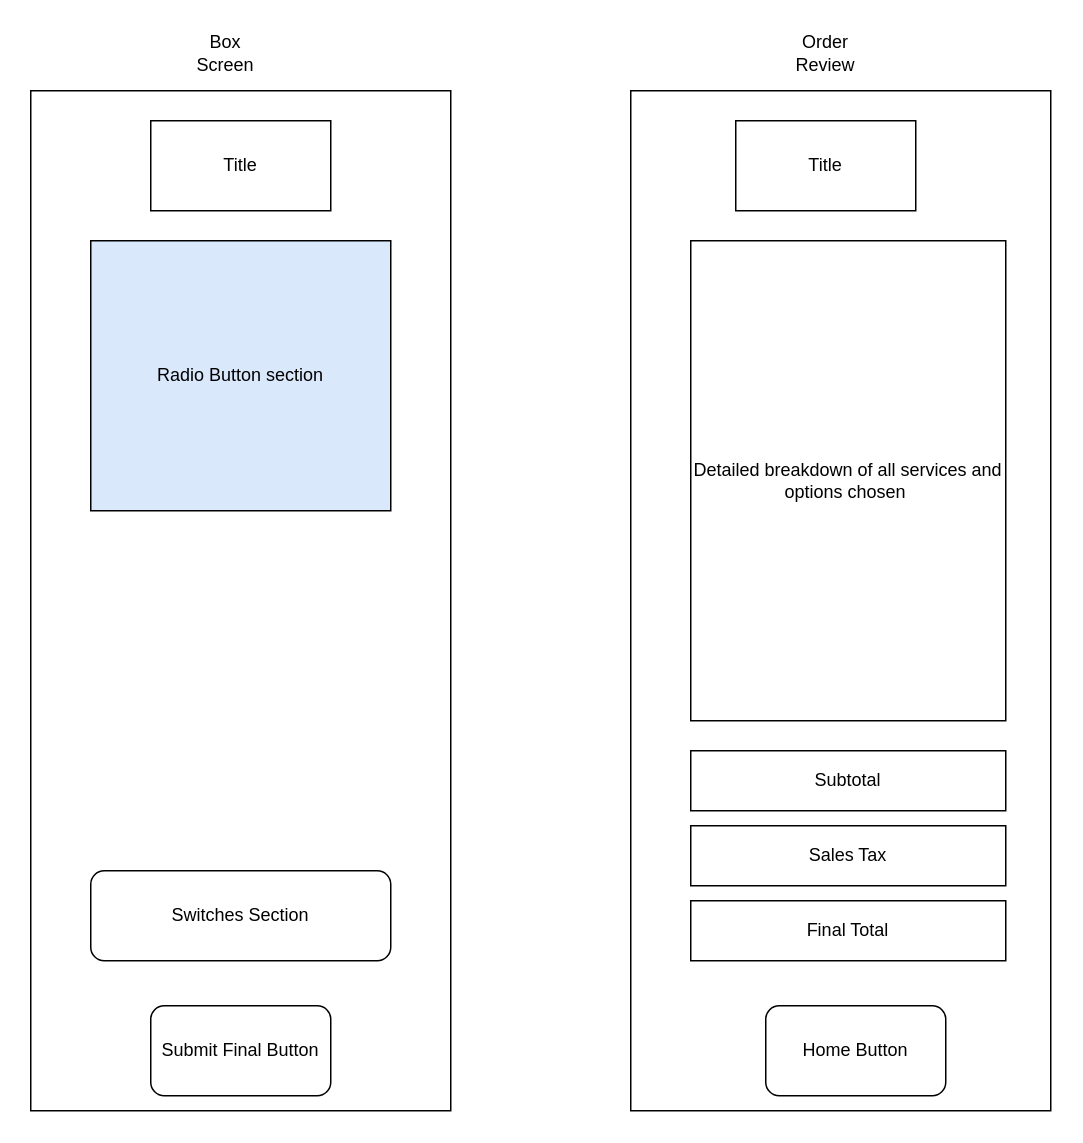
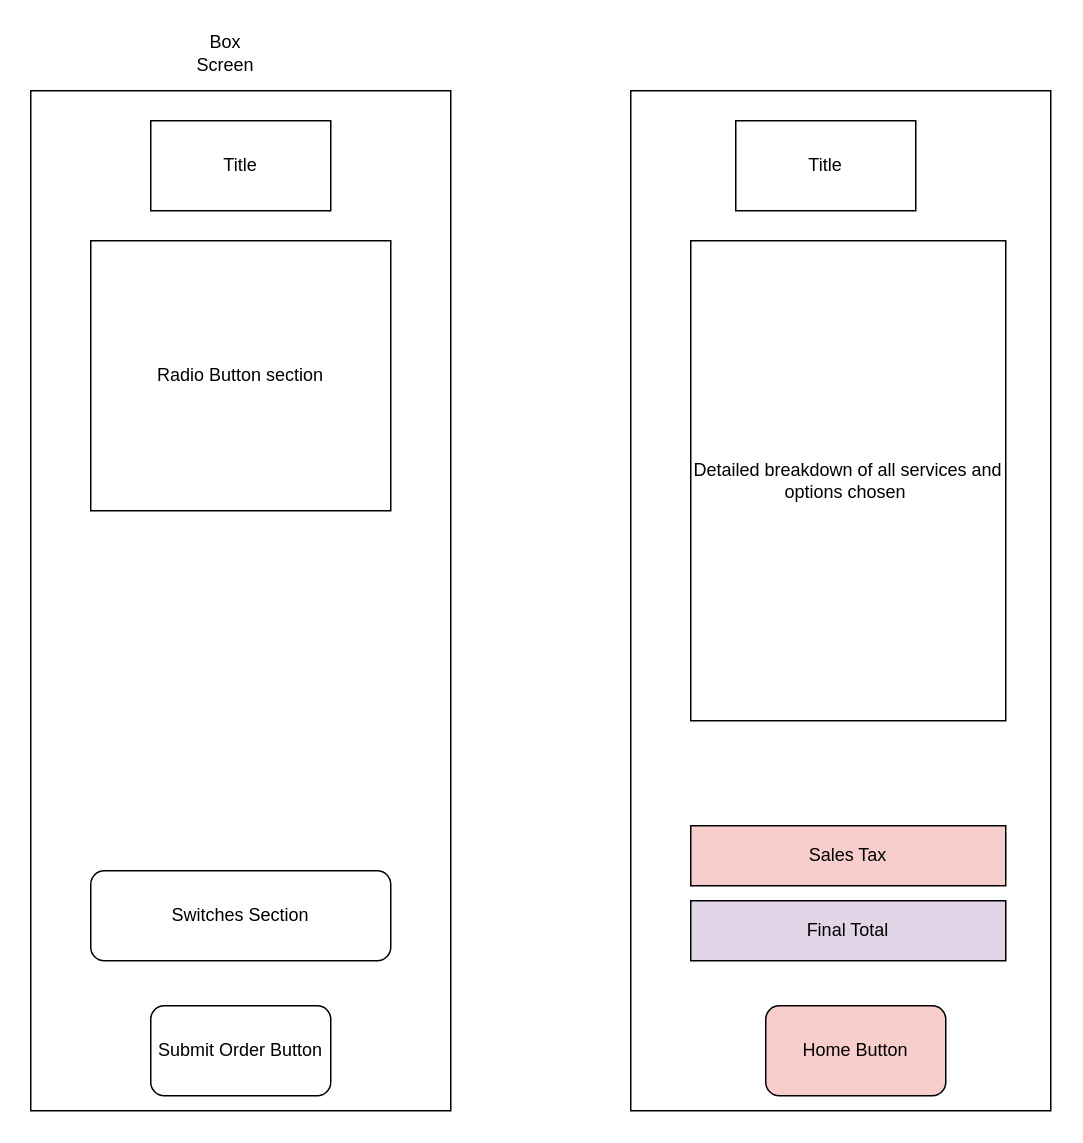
node "Order Review": removed
node "Radio Button section": fillcolor #dae8fc -> #ffffff
node "Subtotal": removed
node "Sales Tax": fillcolor #ffffff -> #f8cecc
node "Final Total": fillcolor #ffffff -> #e1d5e7
node "Submit Final Button": label "Submit Final Button" -> "Submit Order Button"
node "Home Button": fillcolor #ffffff -> #f8cecc
